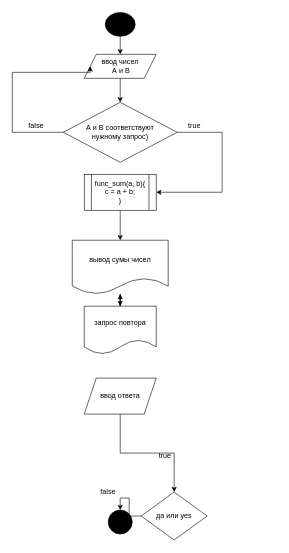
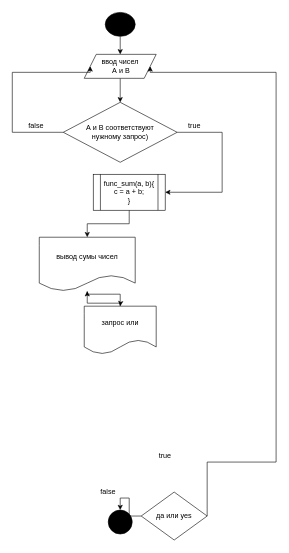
edge "да или yes" -> "ввод чисел А и В": added
node "func_sum(a, b){ c = a + b; }": moved (120, 192) -> (129, 192)
node "вывод сумы чисел": moved (120, 267) -> (87, 264)
node "запрос повтора": label "запрос повтора" -> "запрос или"
node "ввод ответа": removed
edge "ввод ответа" -> "да или yes": removed
